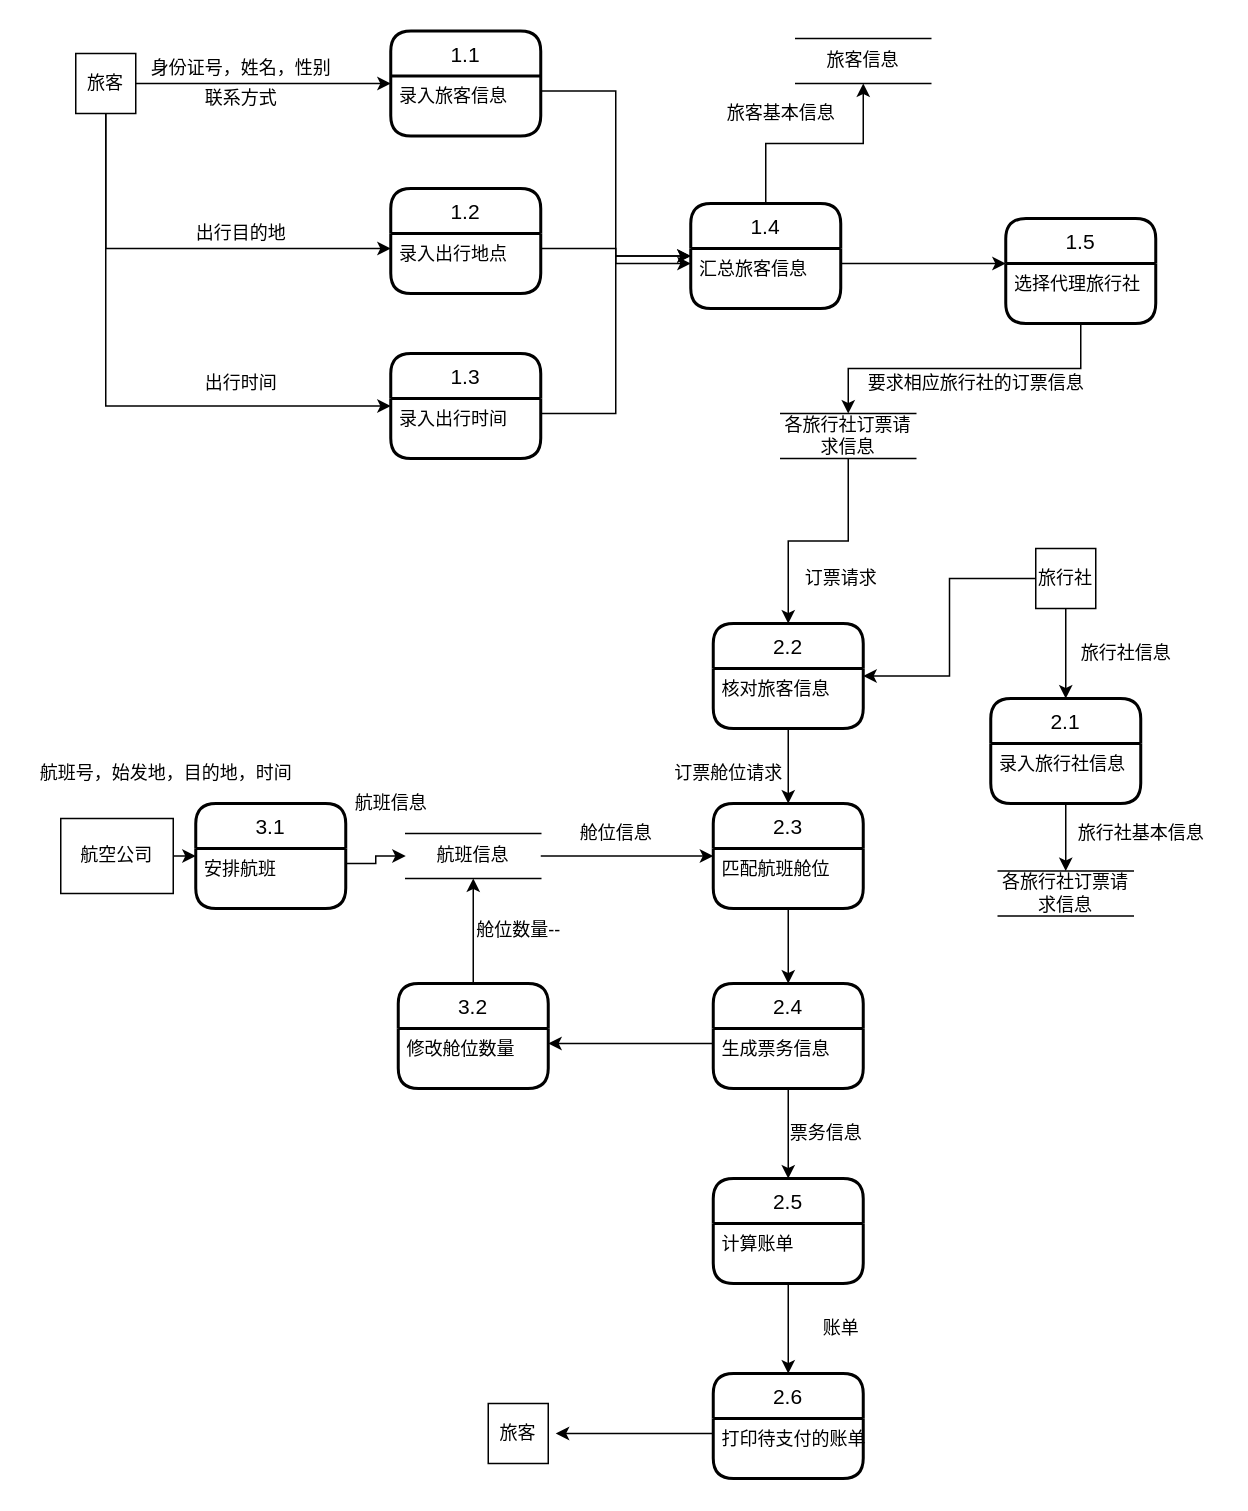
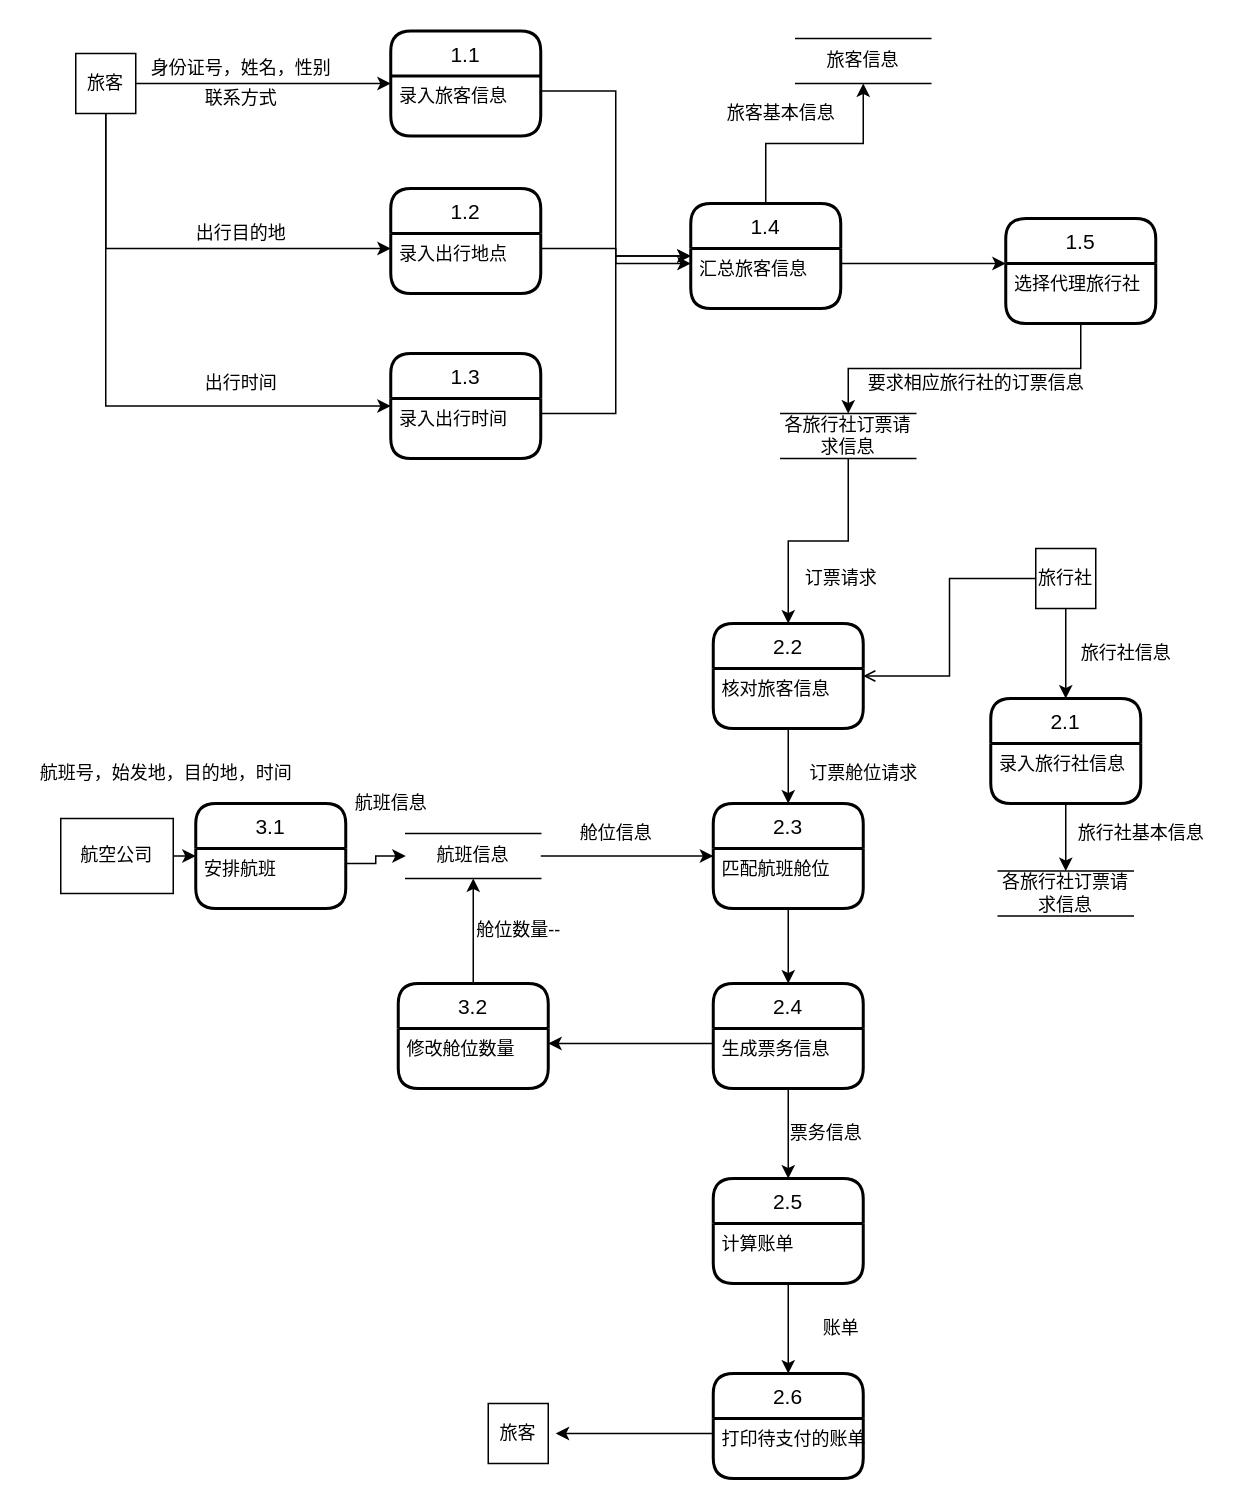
edge "旅行社" -> "2.2": arrowhead classic -> open
node "订票舱位请求": moved (728, 773) -> (863, 773)
